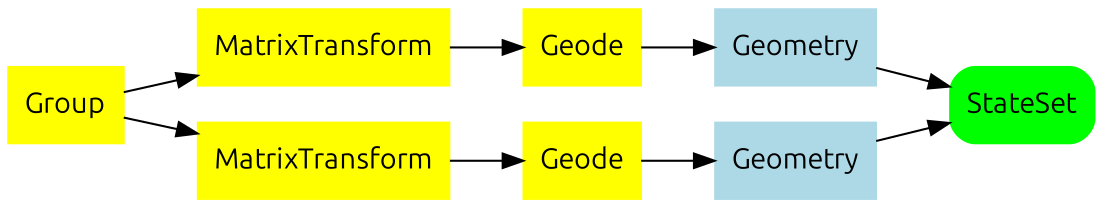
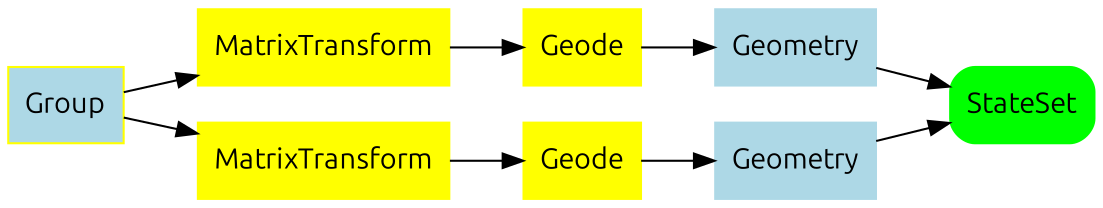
node "Group": fillcolor yellow -> lightblue
